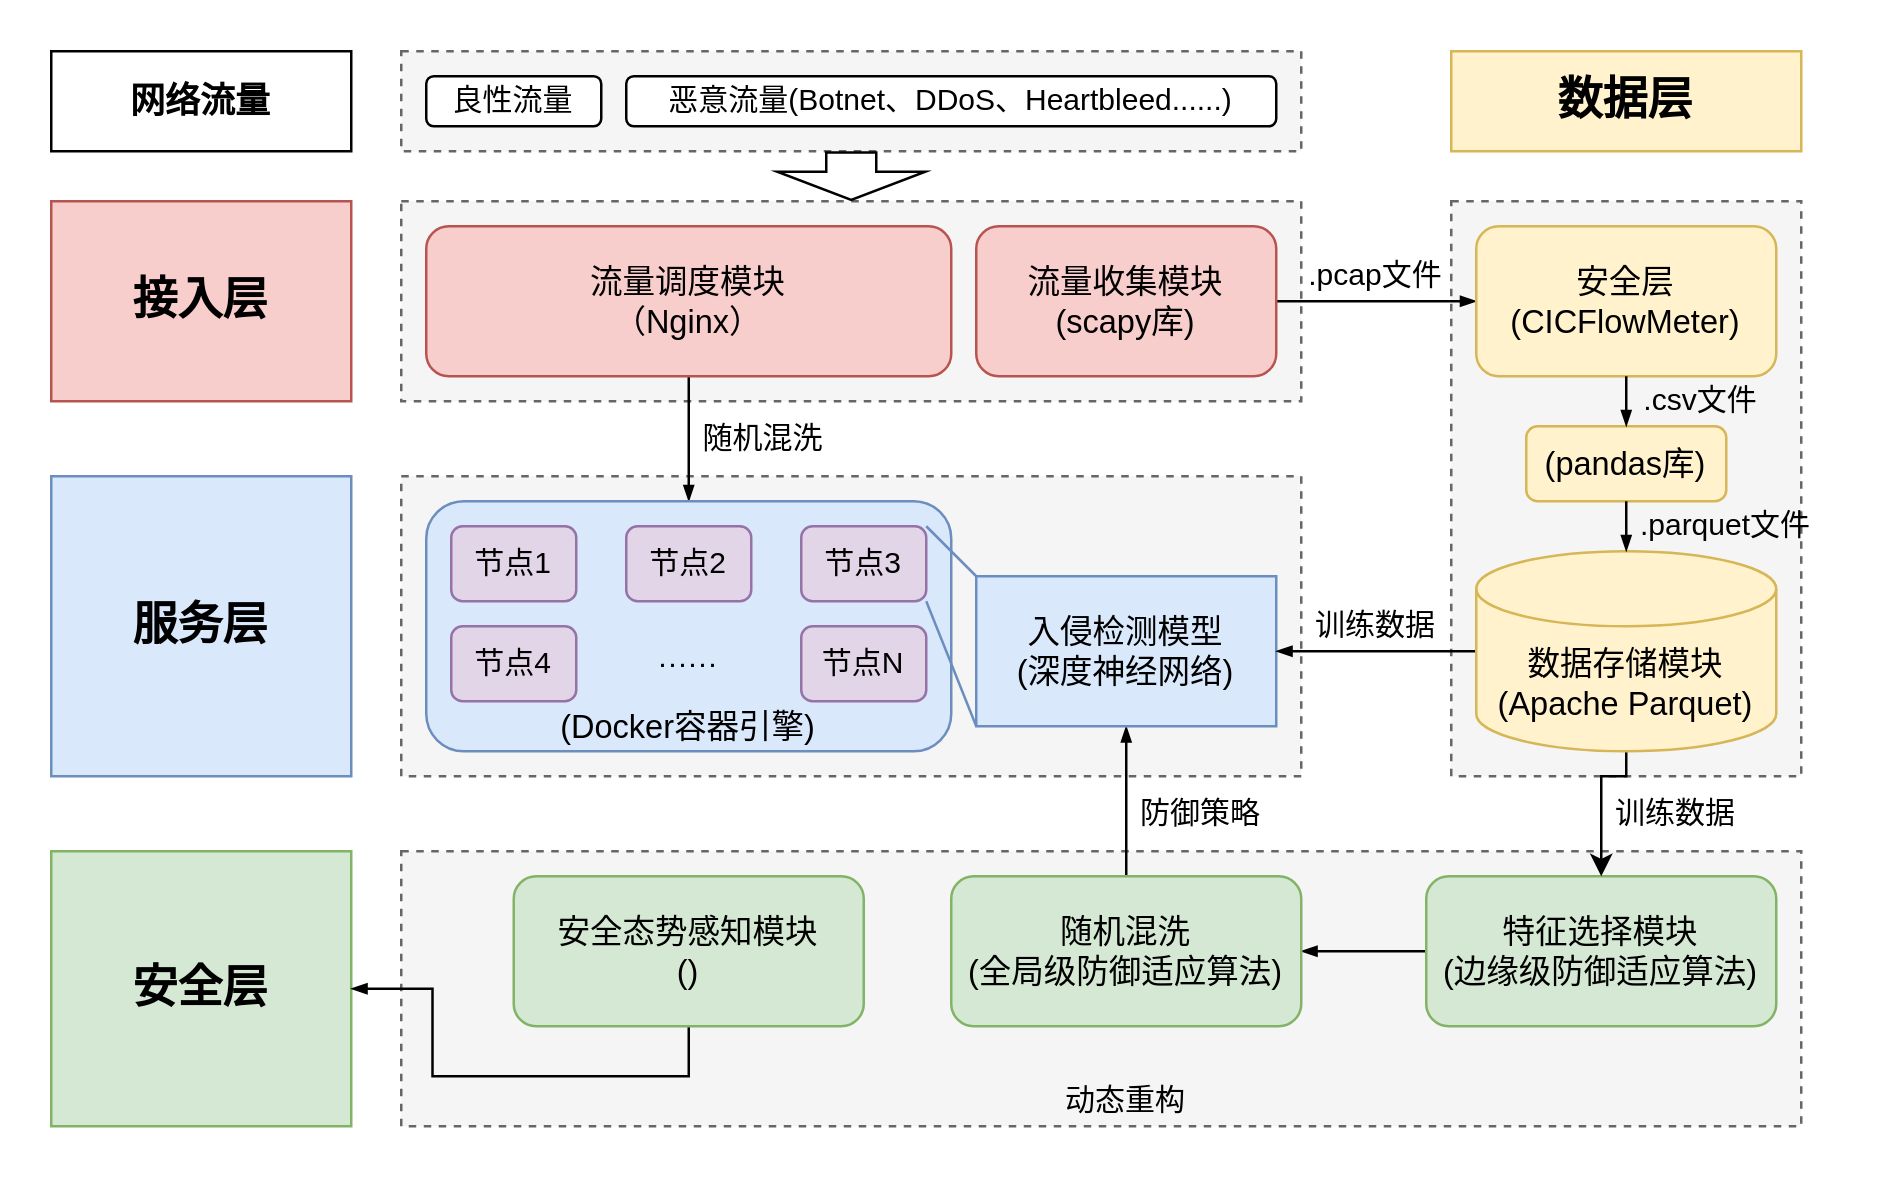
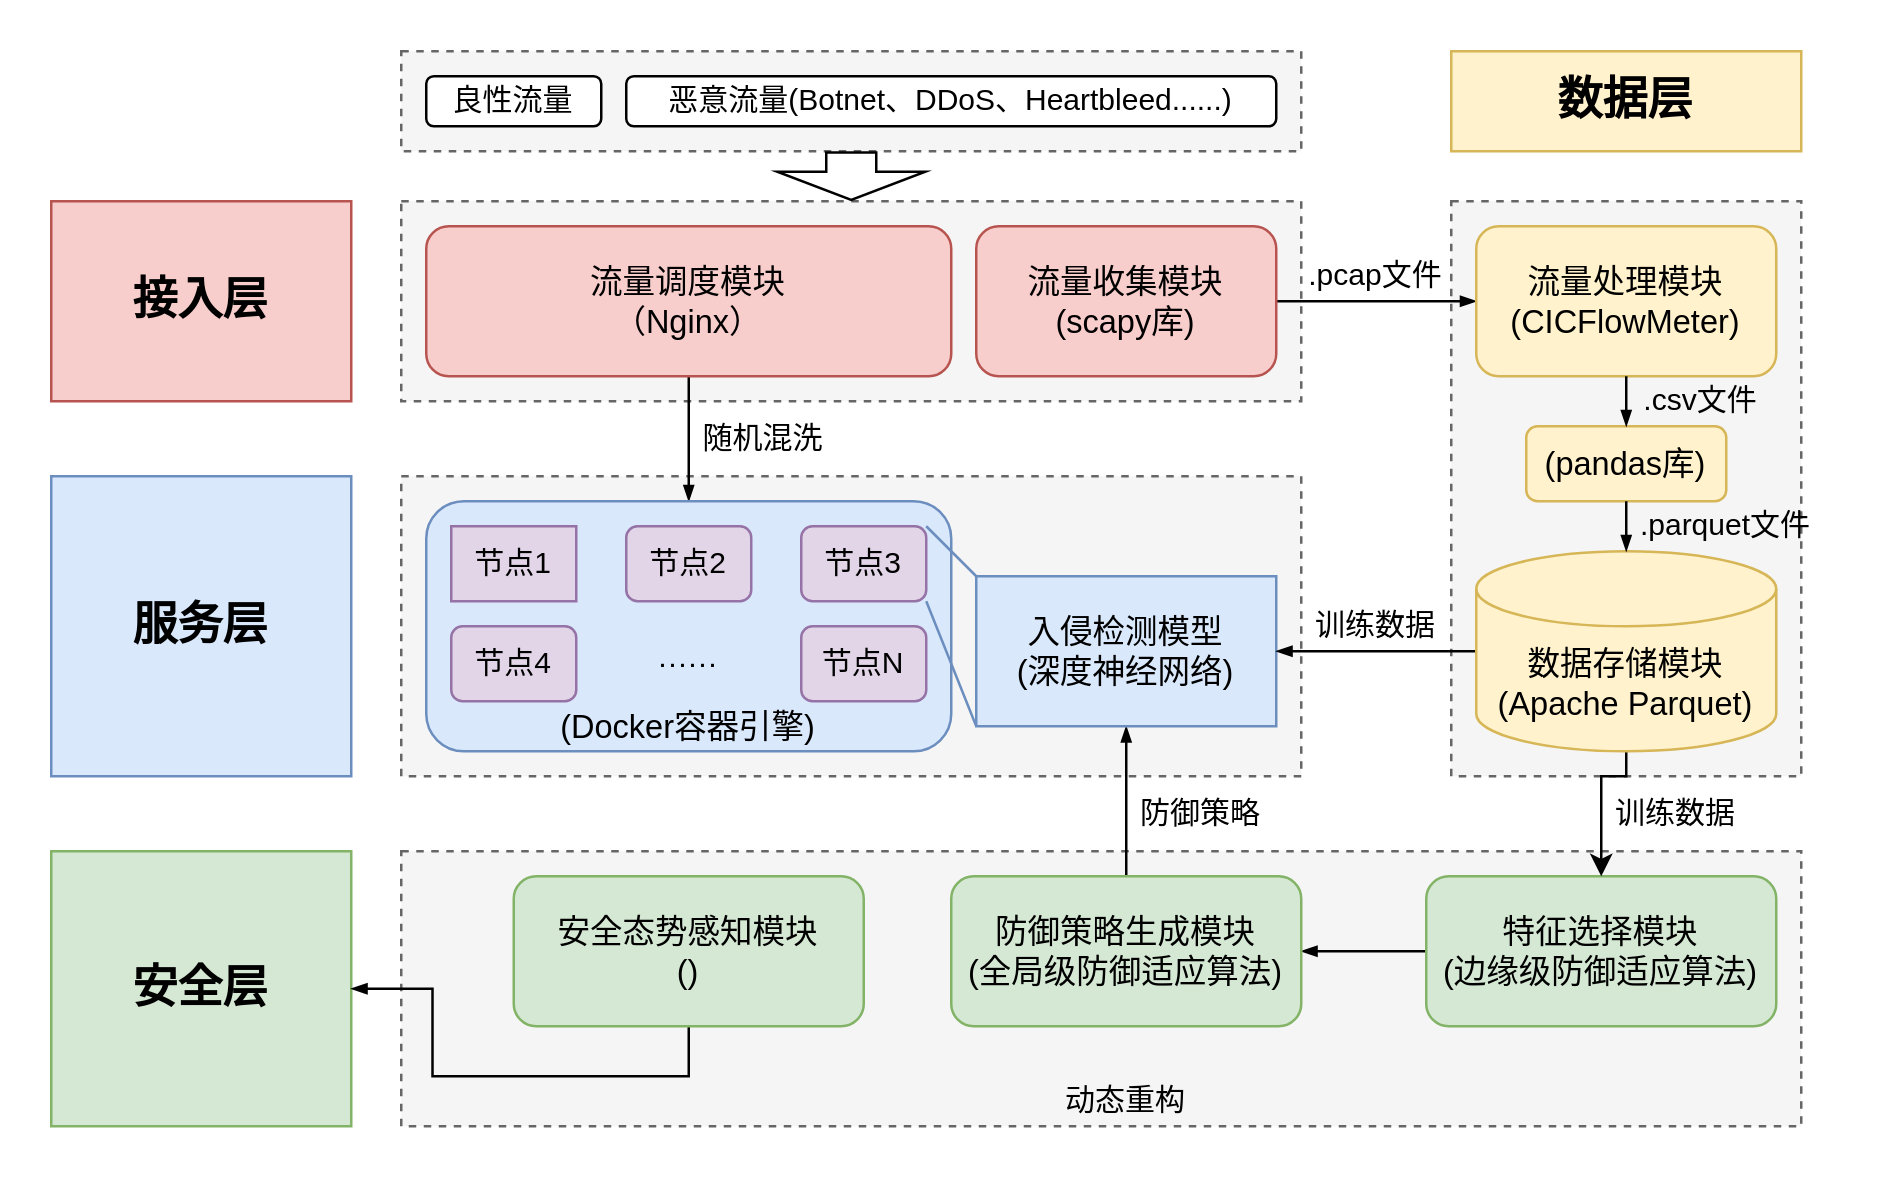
node "网络流量": removed
node "安全层 (CICFlowMeter)": label "安全层 (CICFlowMeter)" -> "流量处理模块 (CICFlowMeter)"
node "节点1": shape rounded rectangle -> rectangle
node "随机混洗 (全局级防御适应算法)": label "随机混洗 (全局级防御适应算法)" -> "防御策略生成模块 (全局级防御适应算法)"
